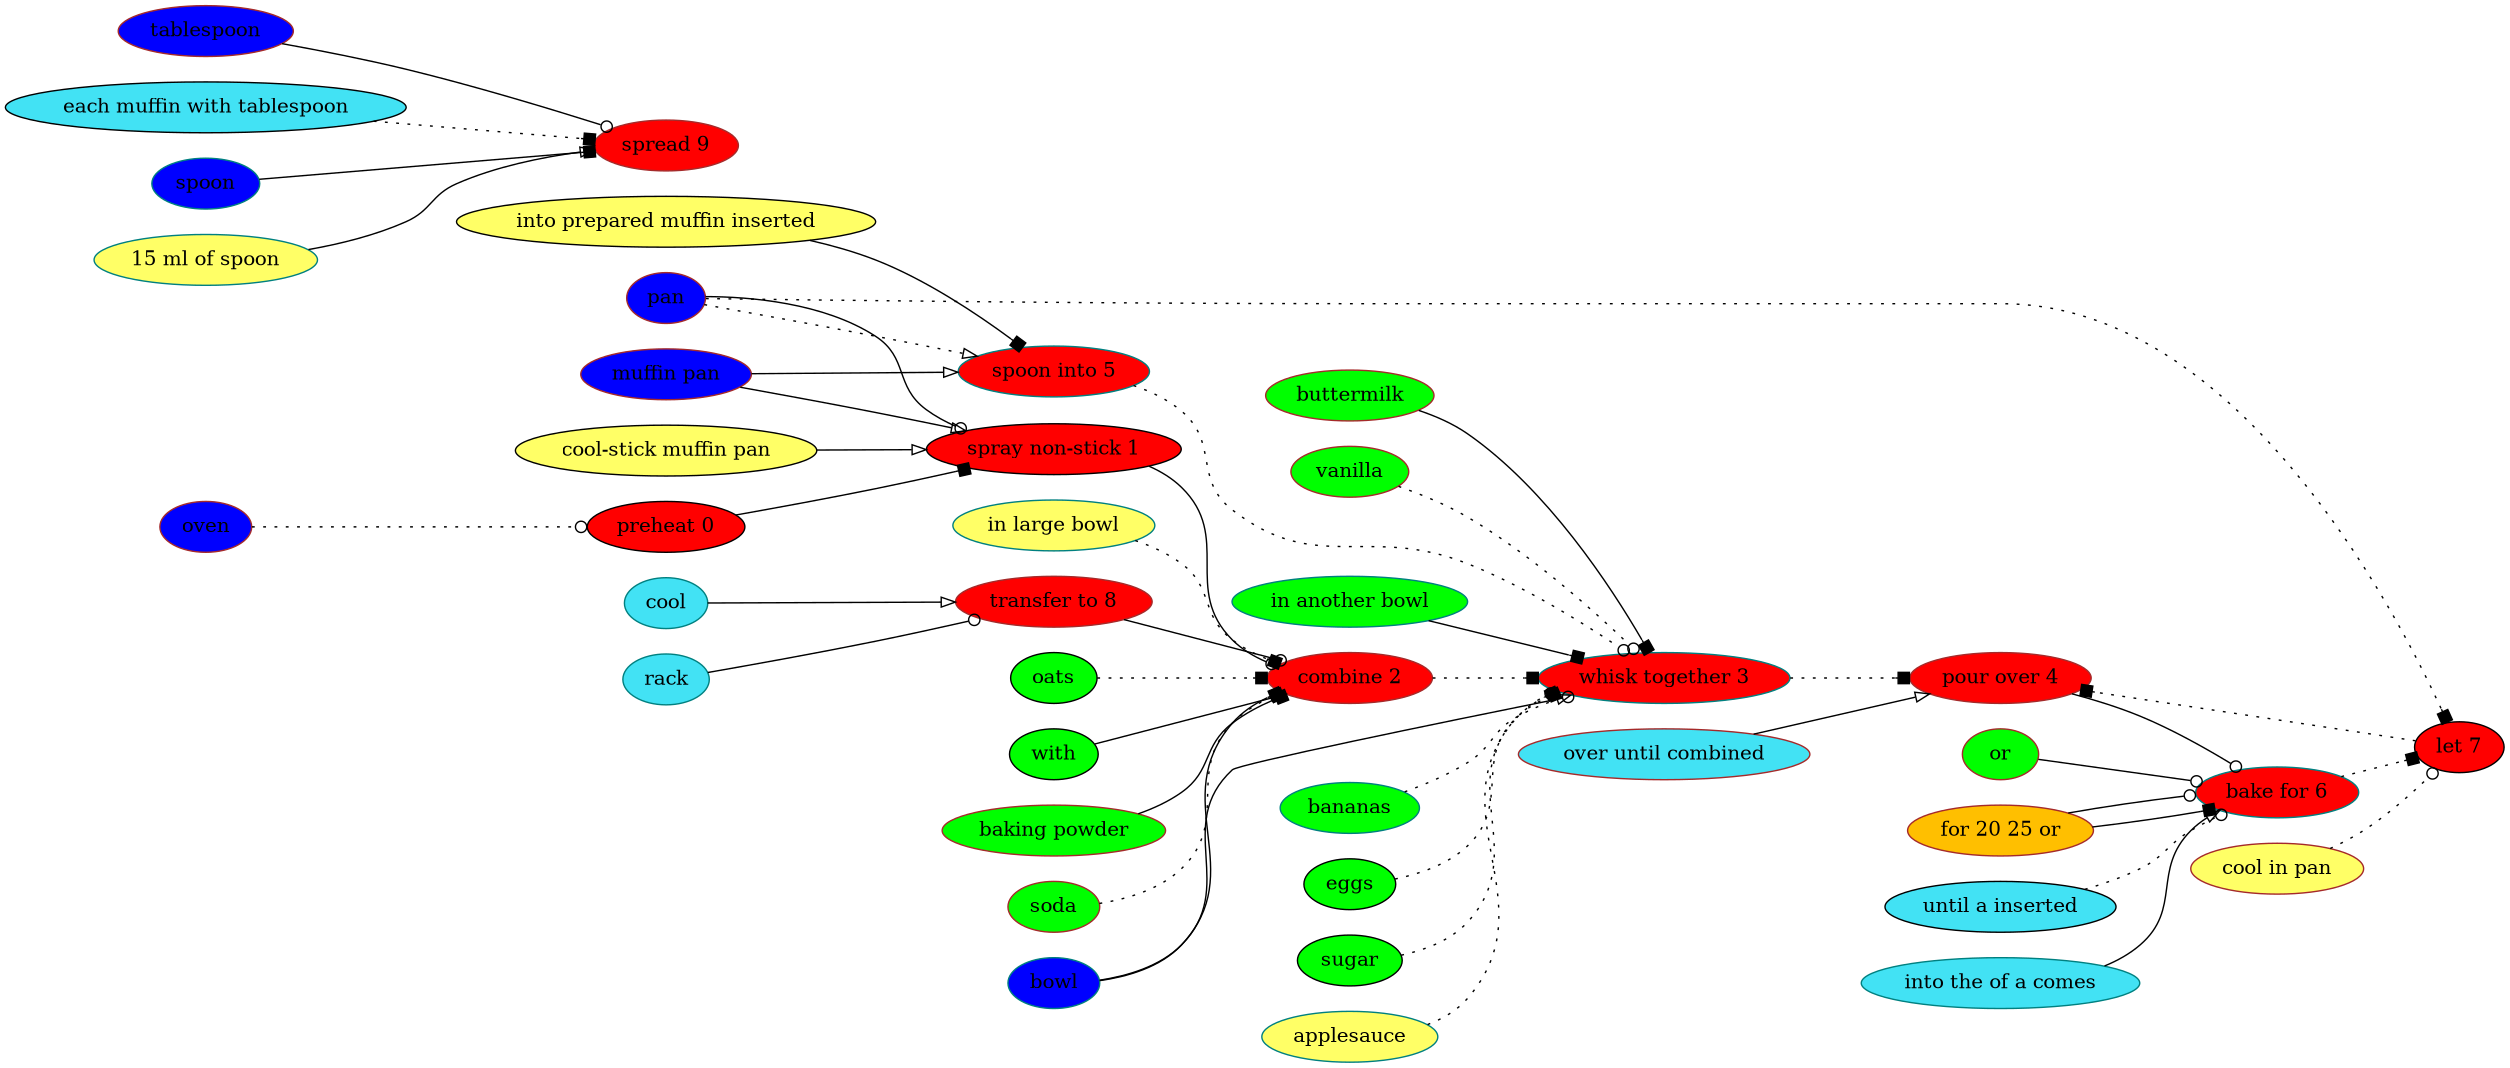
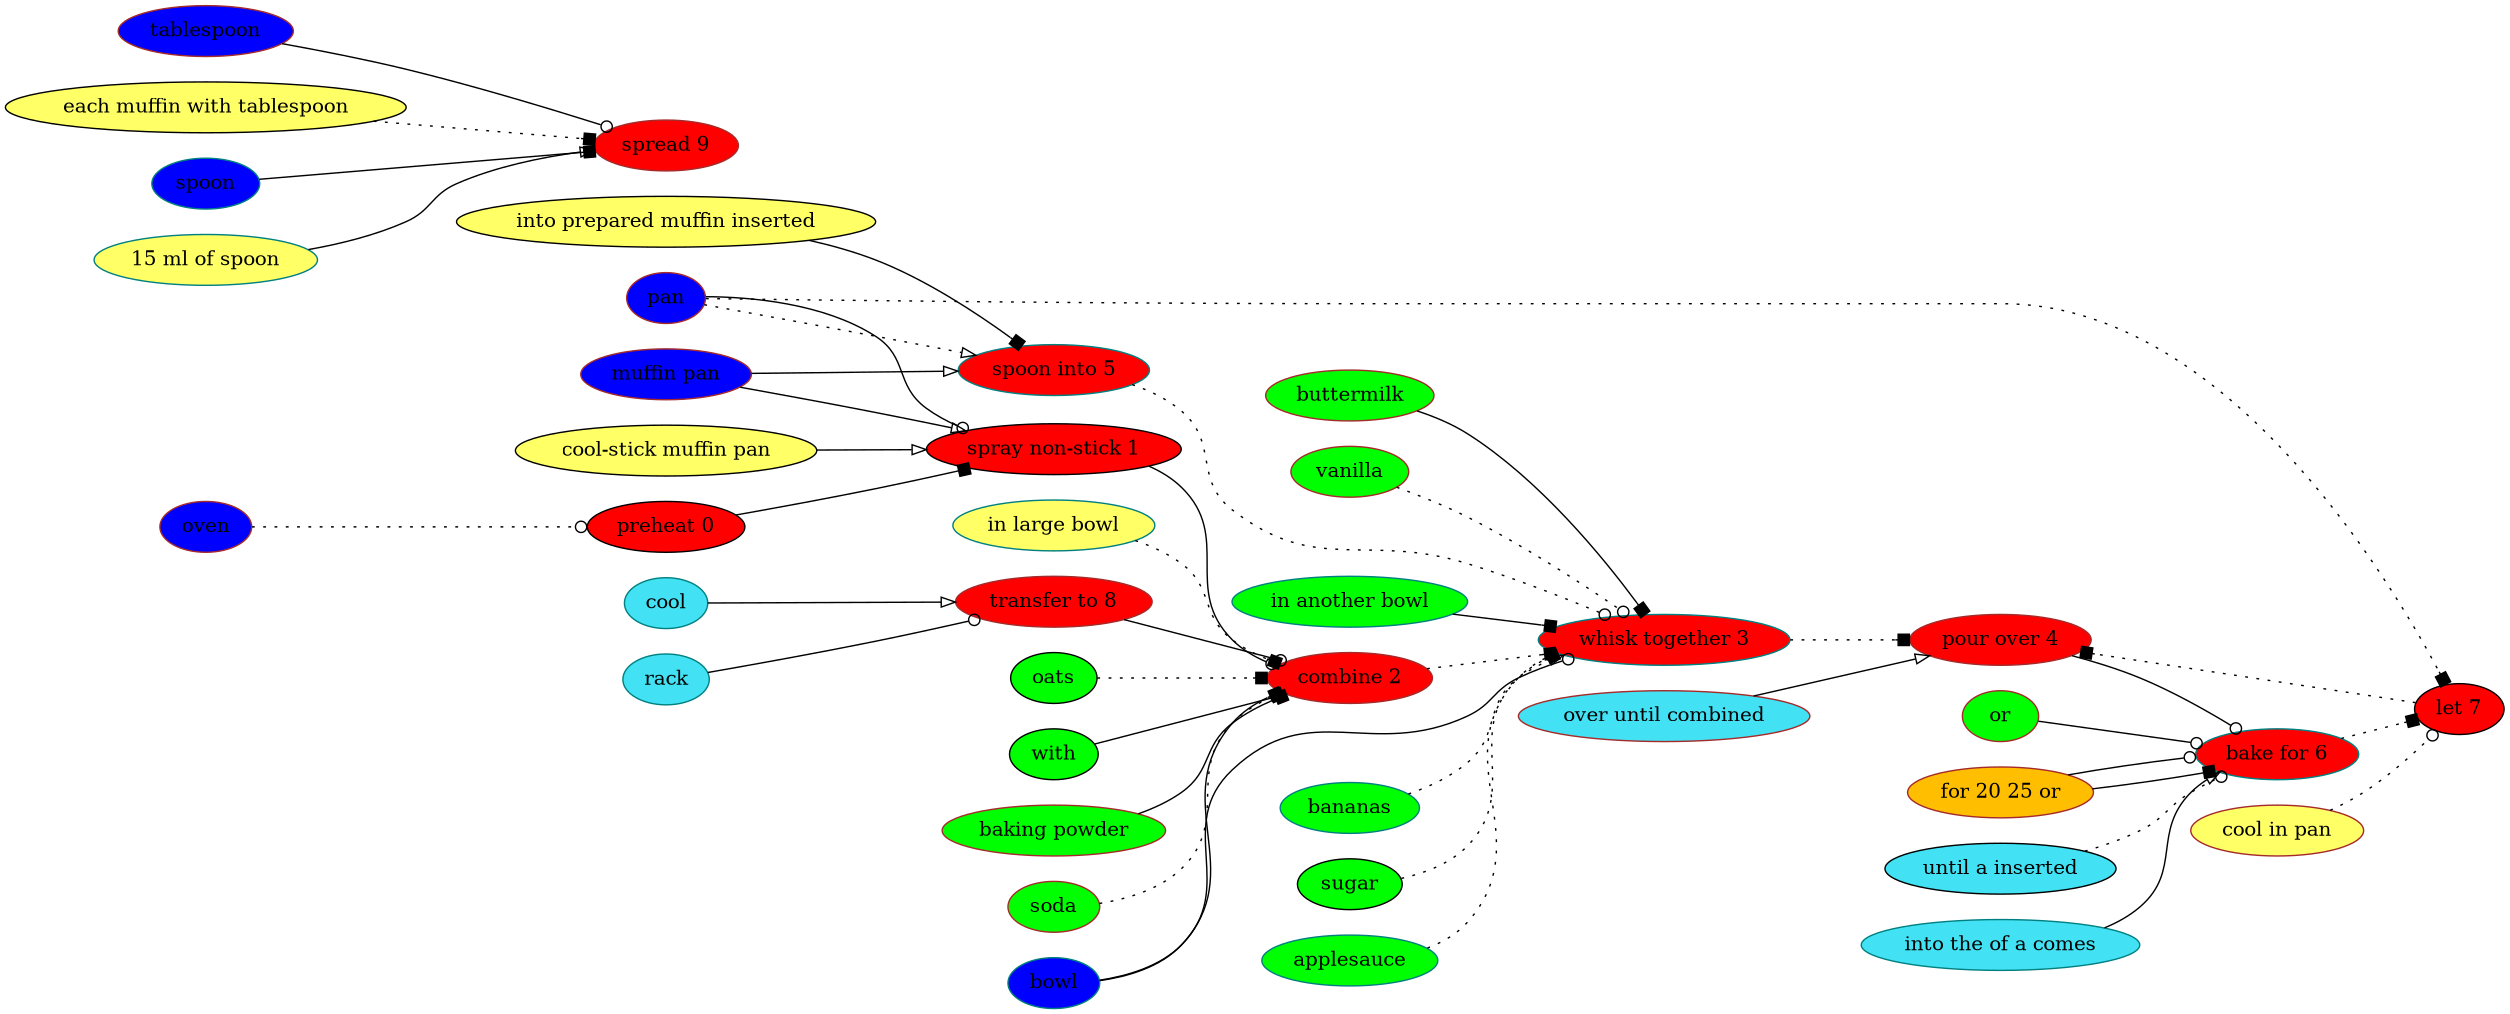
node "each muffin with tablespoon": fillcolor #42e2f4 -> #ffff66
node "eggs": removed
node "applesauce": fillcolor #ffff66 -> green
